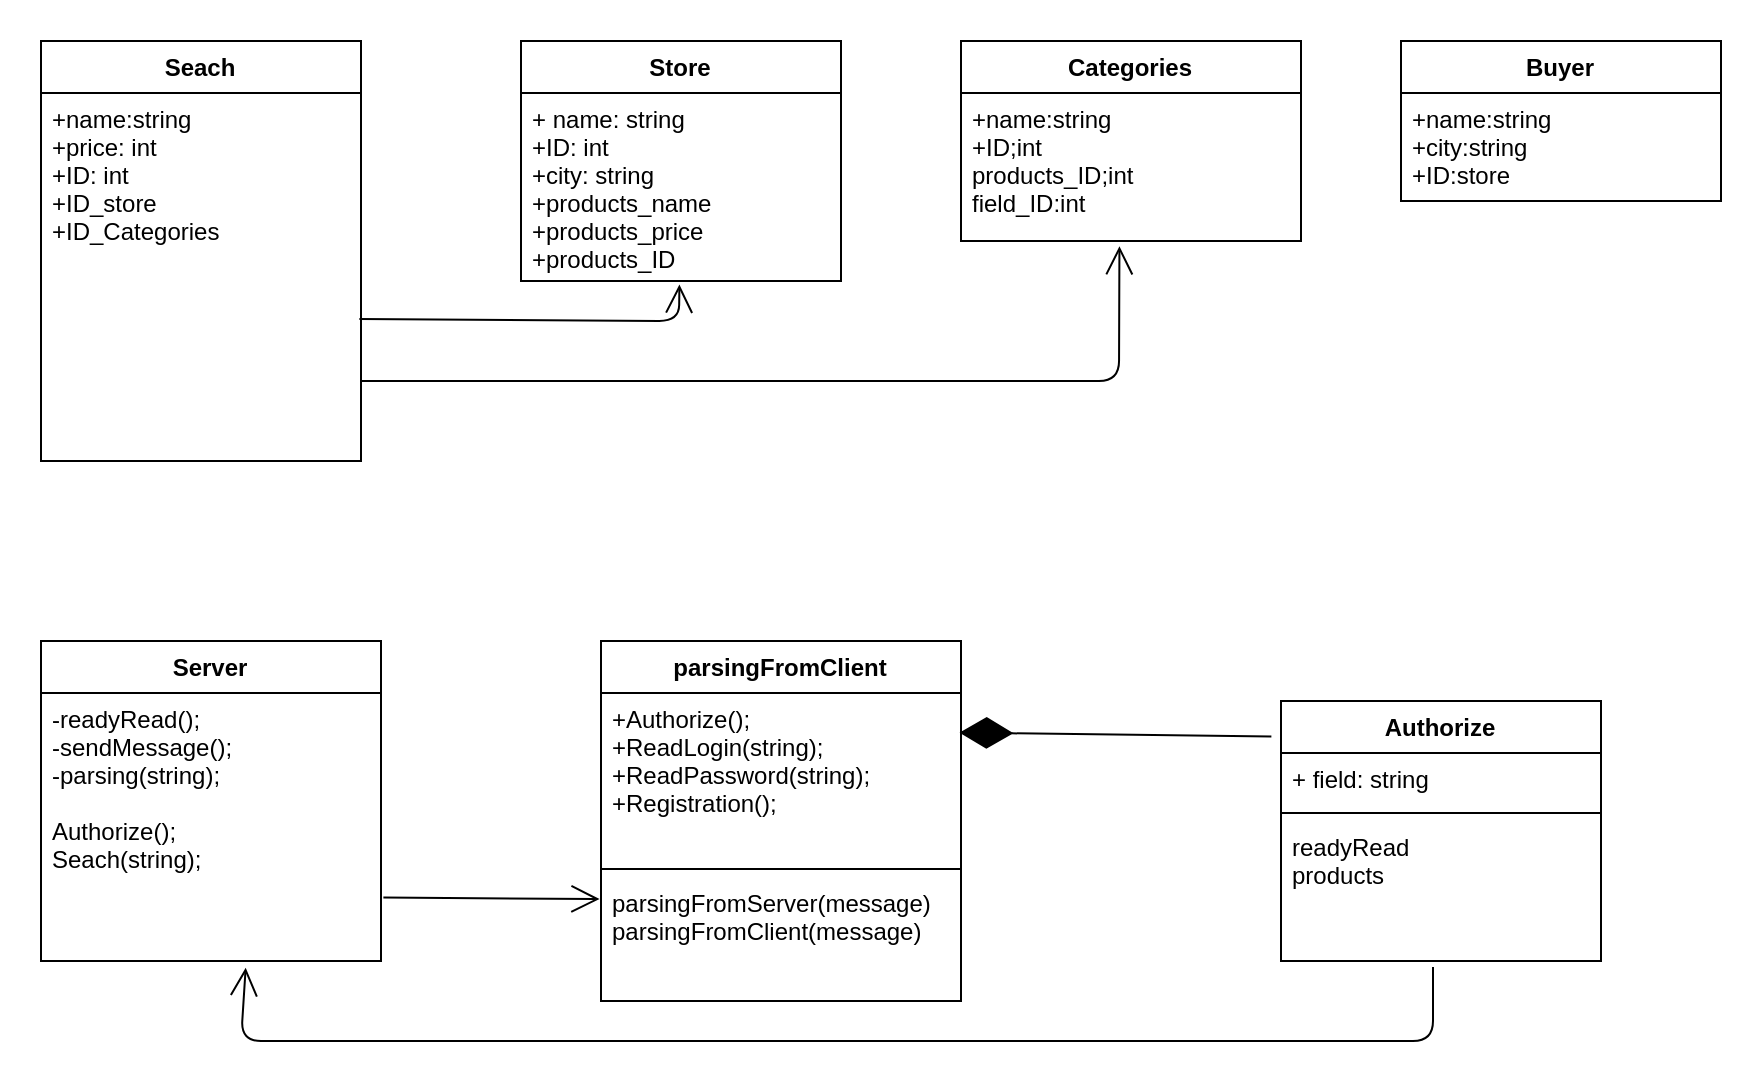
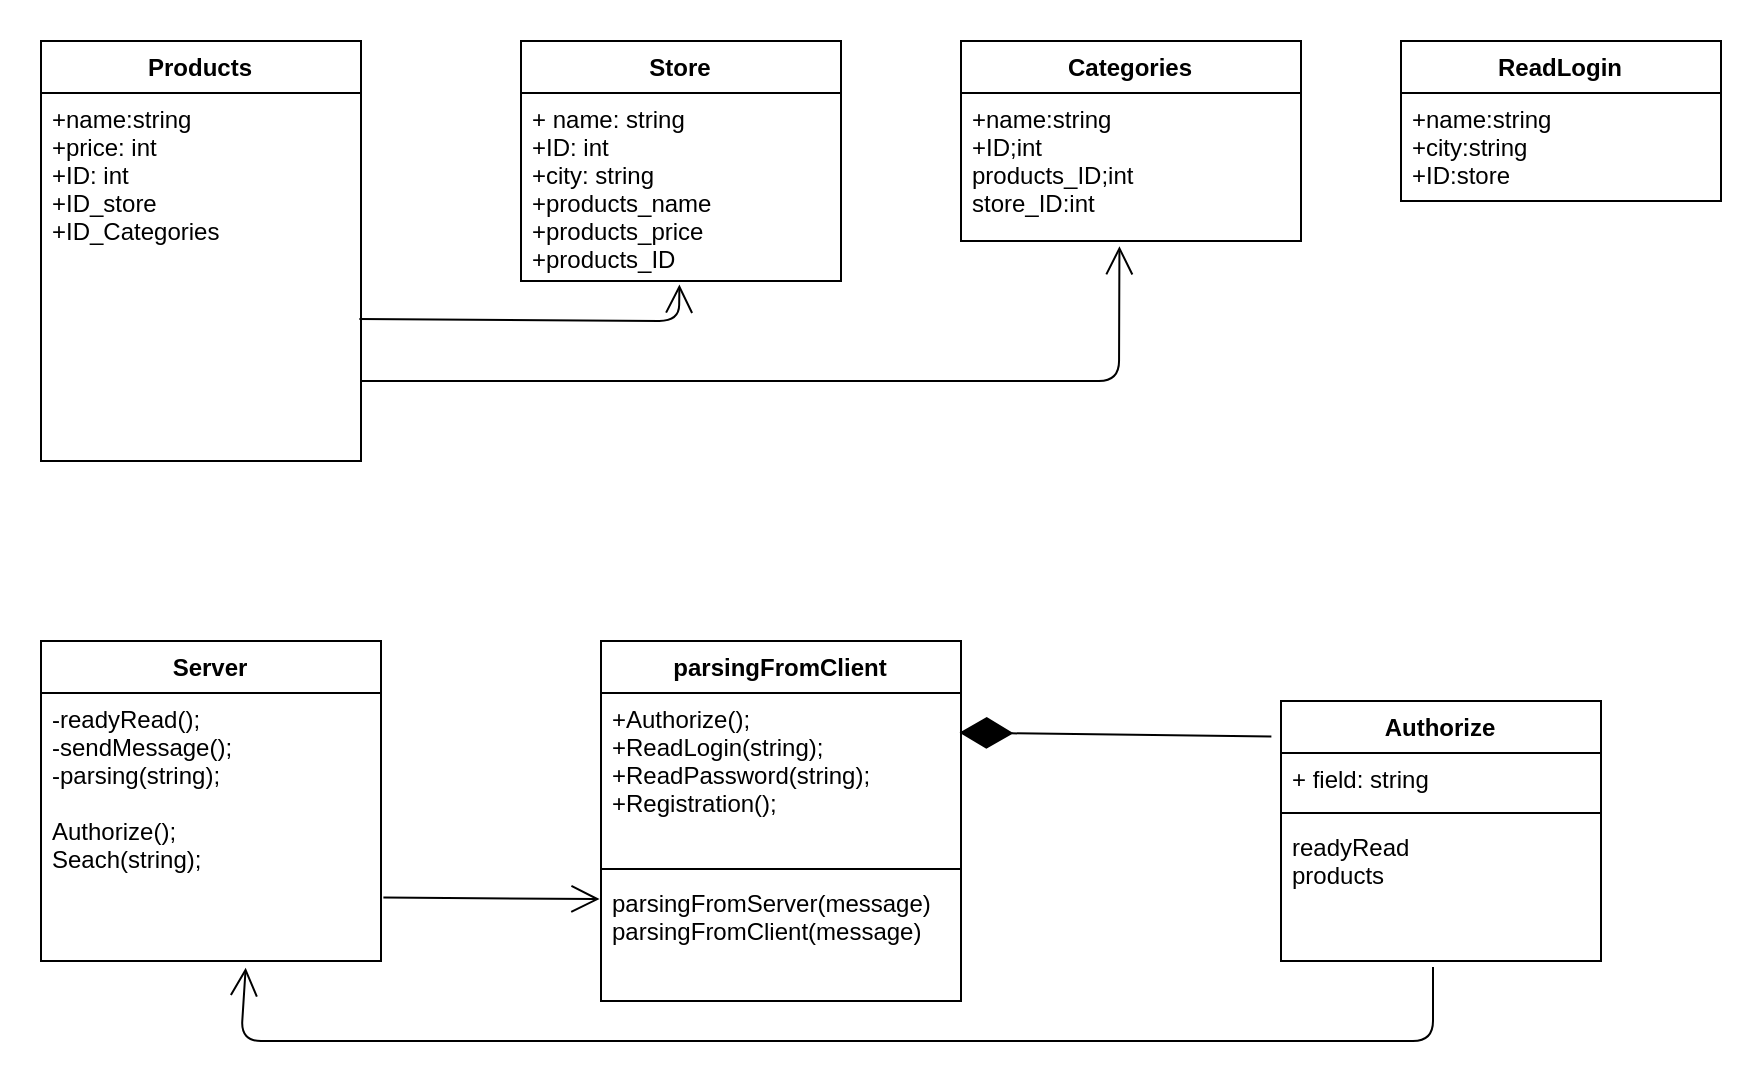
node "Seach": label "Seach" -> "Products"
node "Buyer": label "Buyer" -> "ReadLogin"
node "+name:string +ID;int products_ID;int field_ID:int": label "+name:string +ID;int products_ID;int field_ID:int" -> "+name:string +ID;int products_ID;int store_ID:int"
